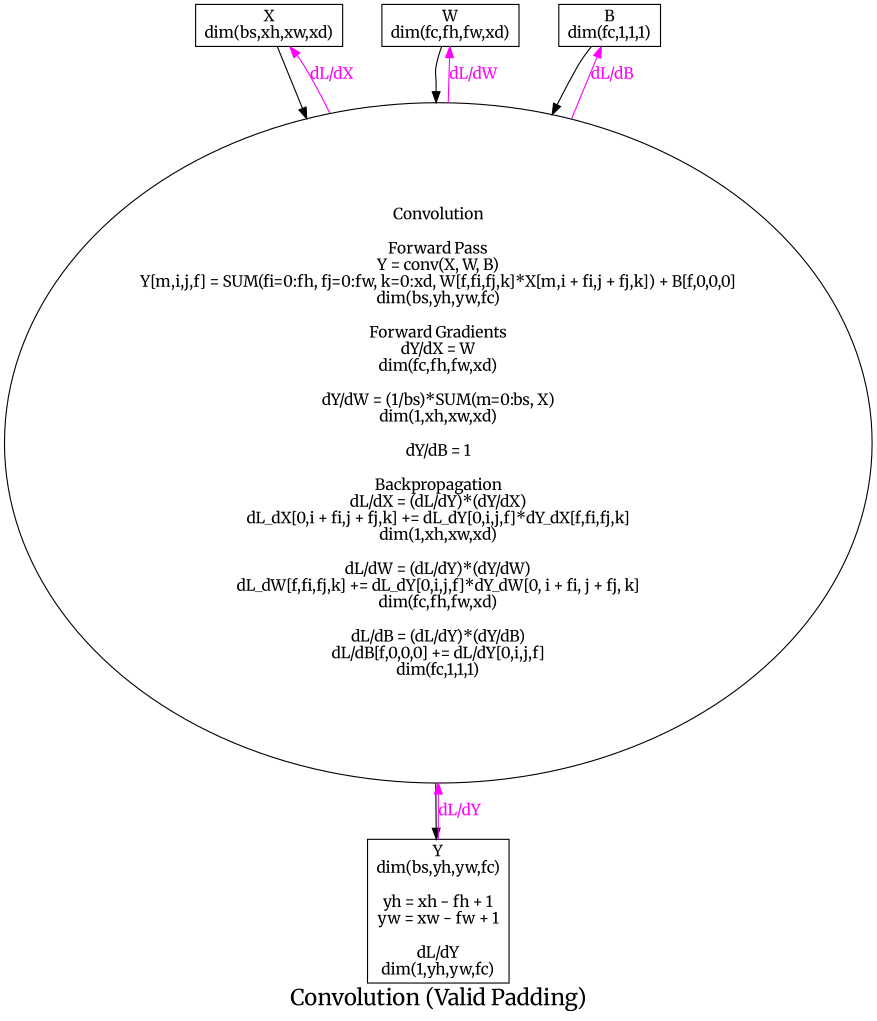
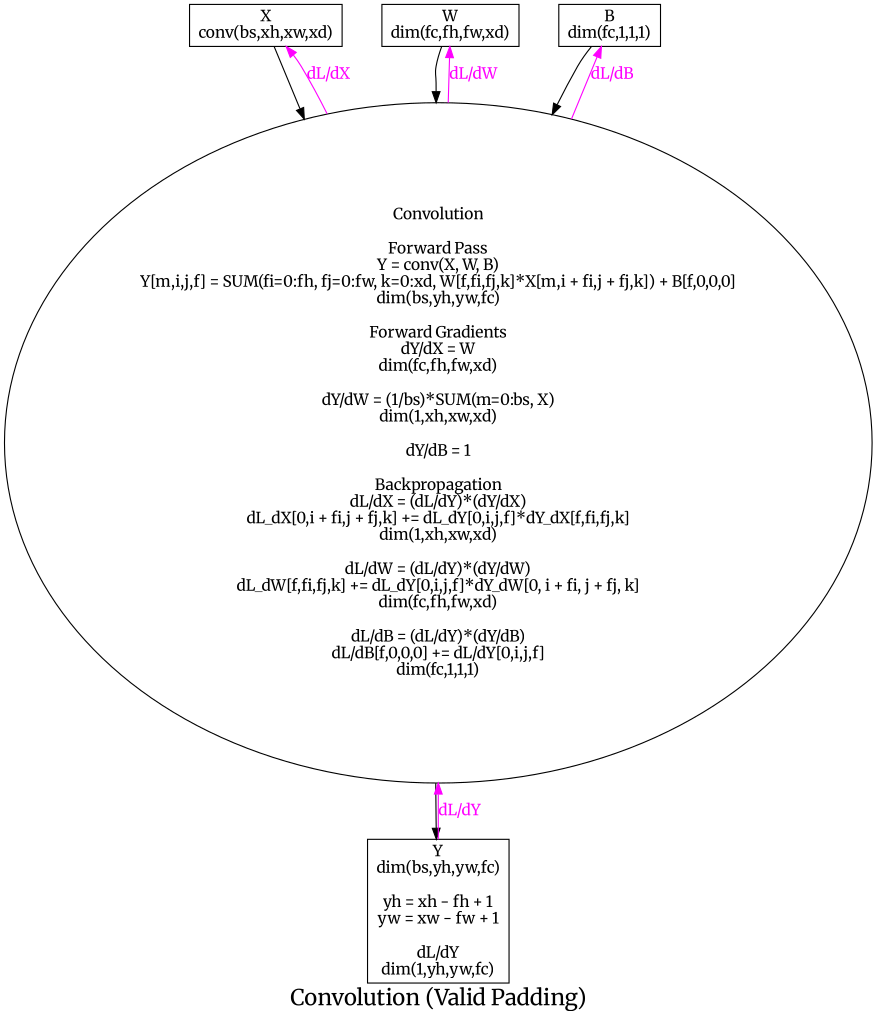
node "X dim(bs,xh,xw,xd)": label "X dim(bs,xh,xw,xd)" -> "X conv(bs,xh,xw,xd)"
